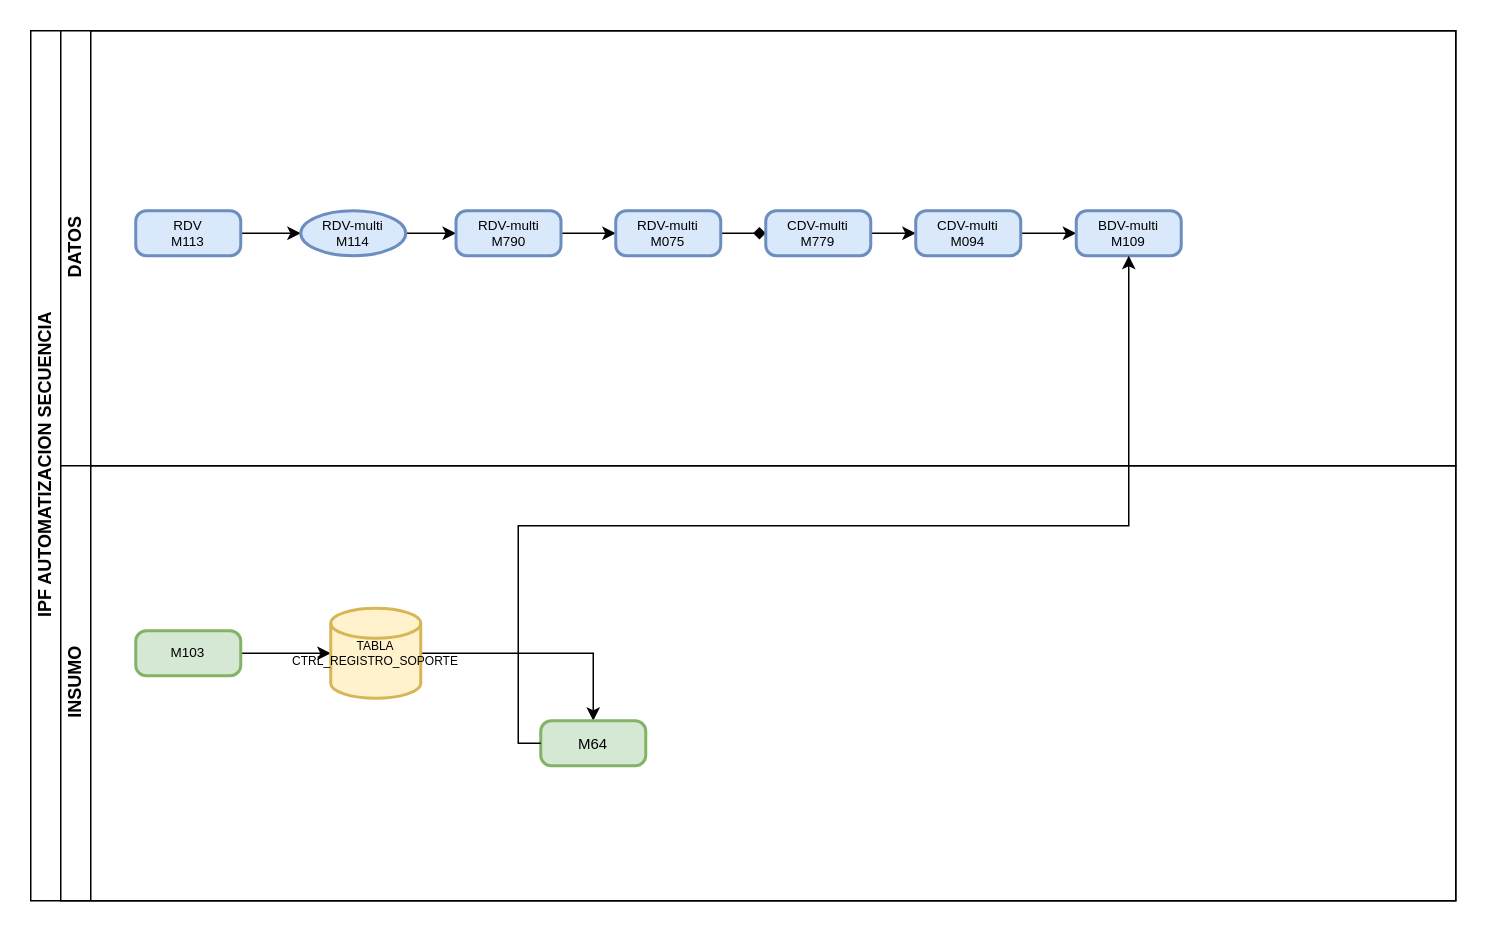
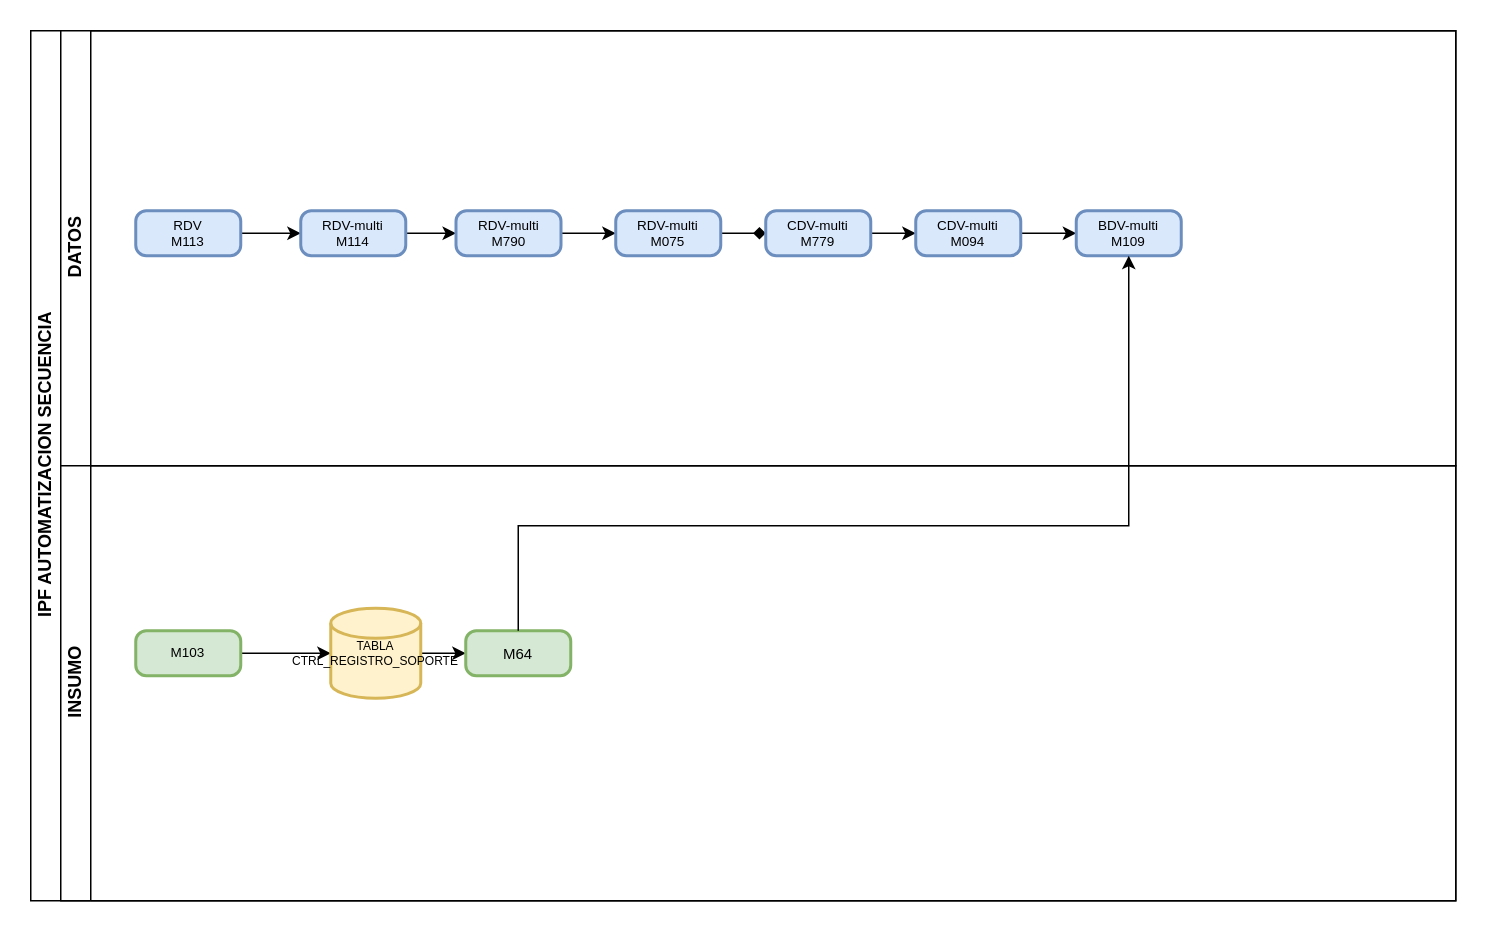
node "RDV-multi M114": shape ellipse -> rounded rectangle
node "M64": moved (593, 743) -> (518, 653)
